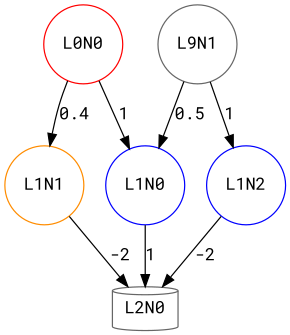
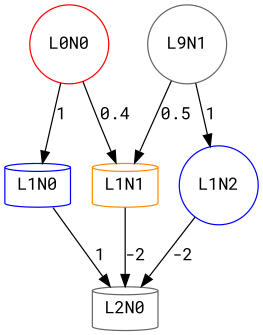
edge "L9N1" -> "L1N0": now "L9N1" -> "L1N1"
node "L1N1": shape circle -> cylinder
node "L1N0": shape circle -> cylinder
